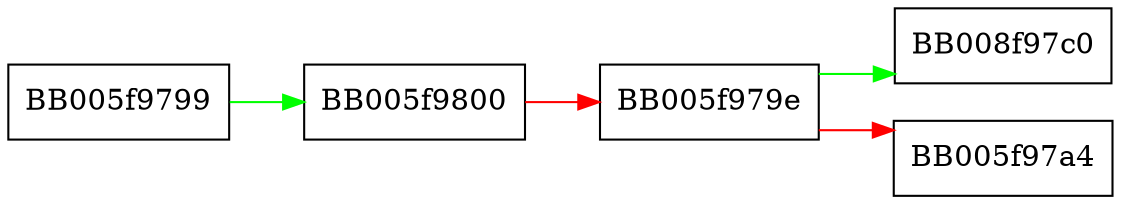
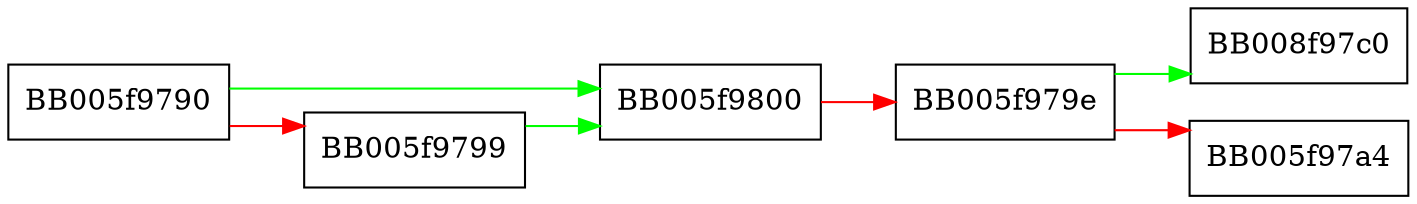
node "BB005f9790": added
